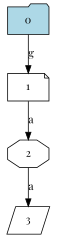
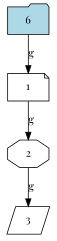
node "0": label "0" -> "6"
edge "1" -> "2": label "a" -> "g"
edge "2" -> "3": label "a" -> "g"
